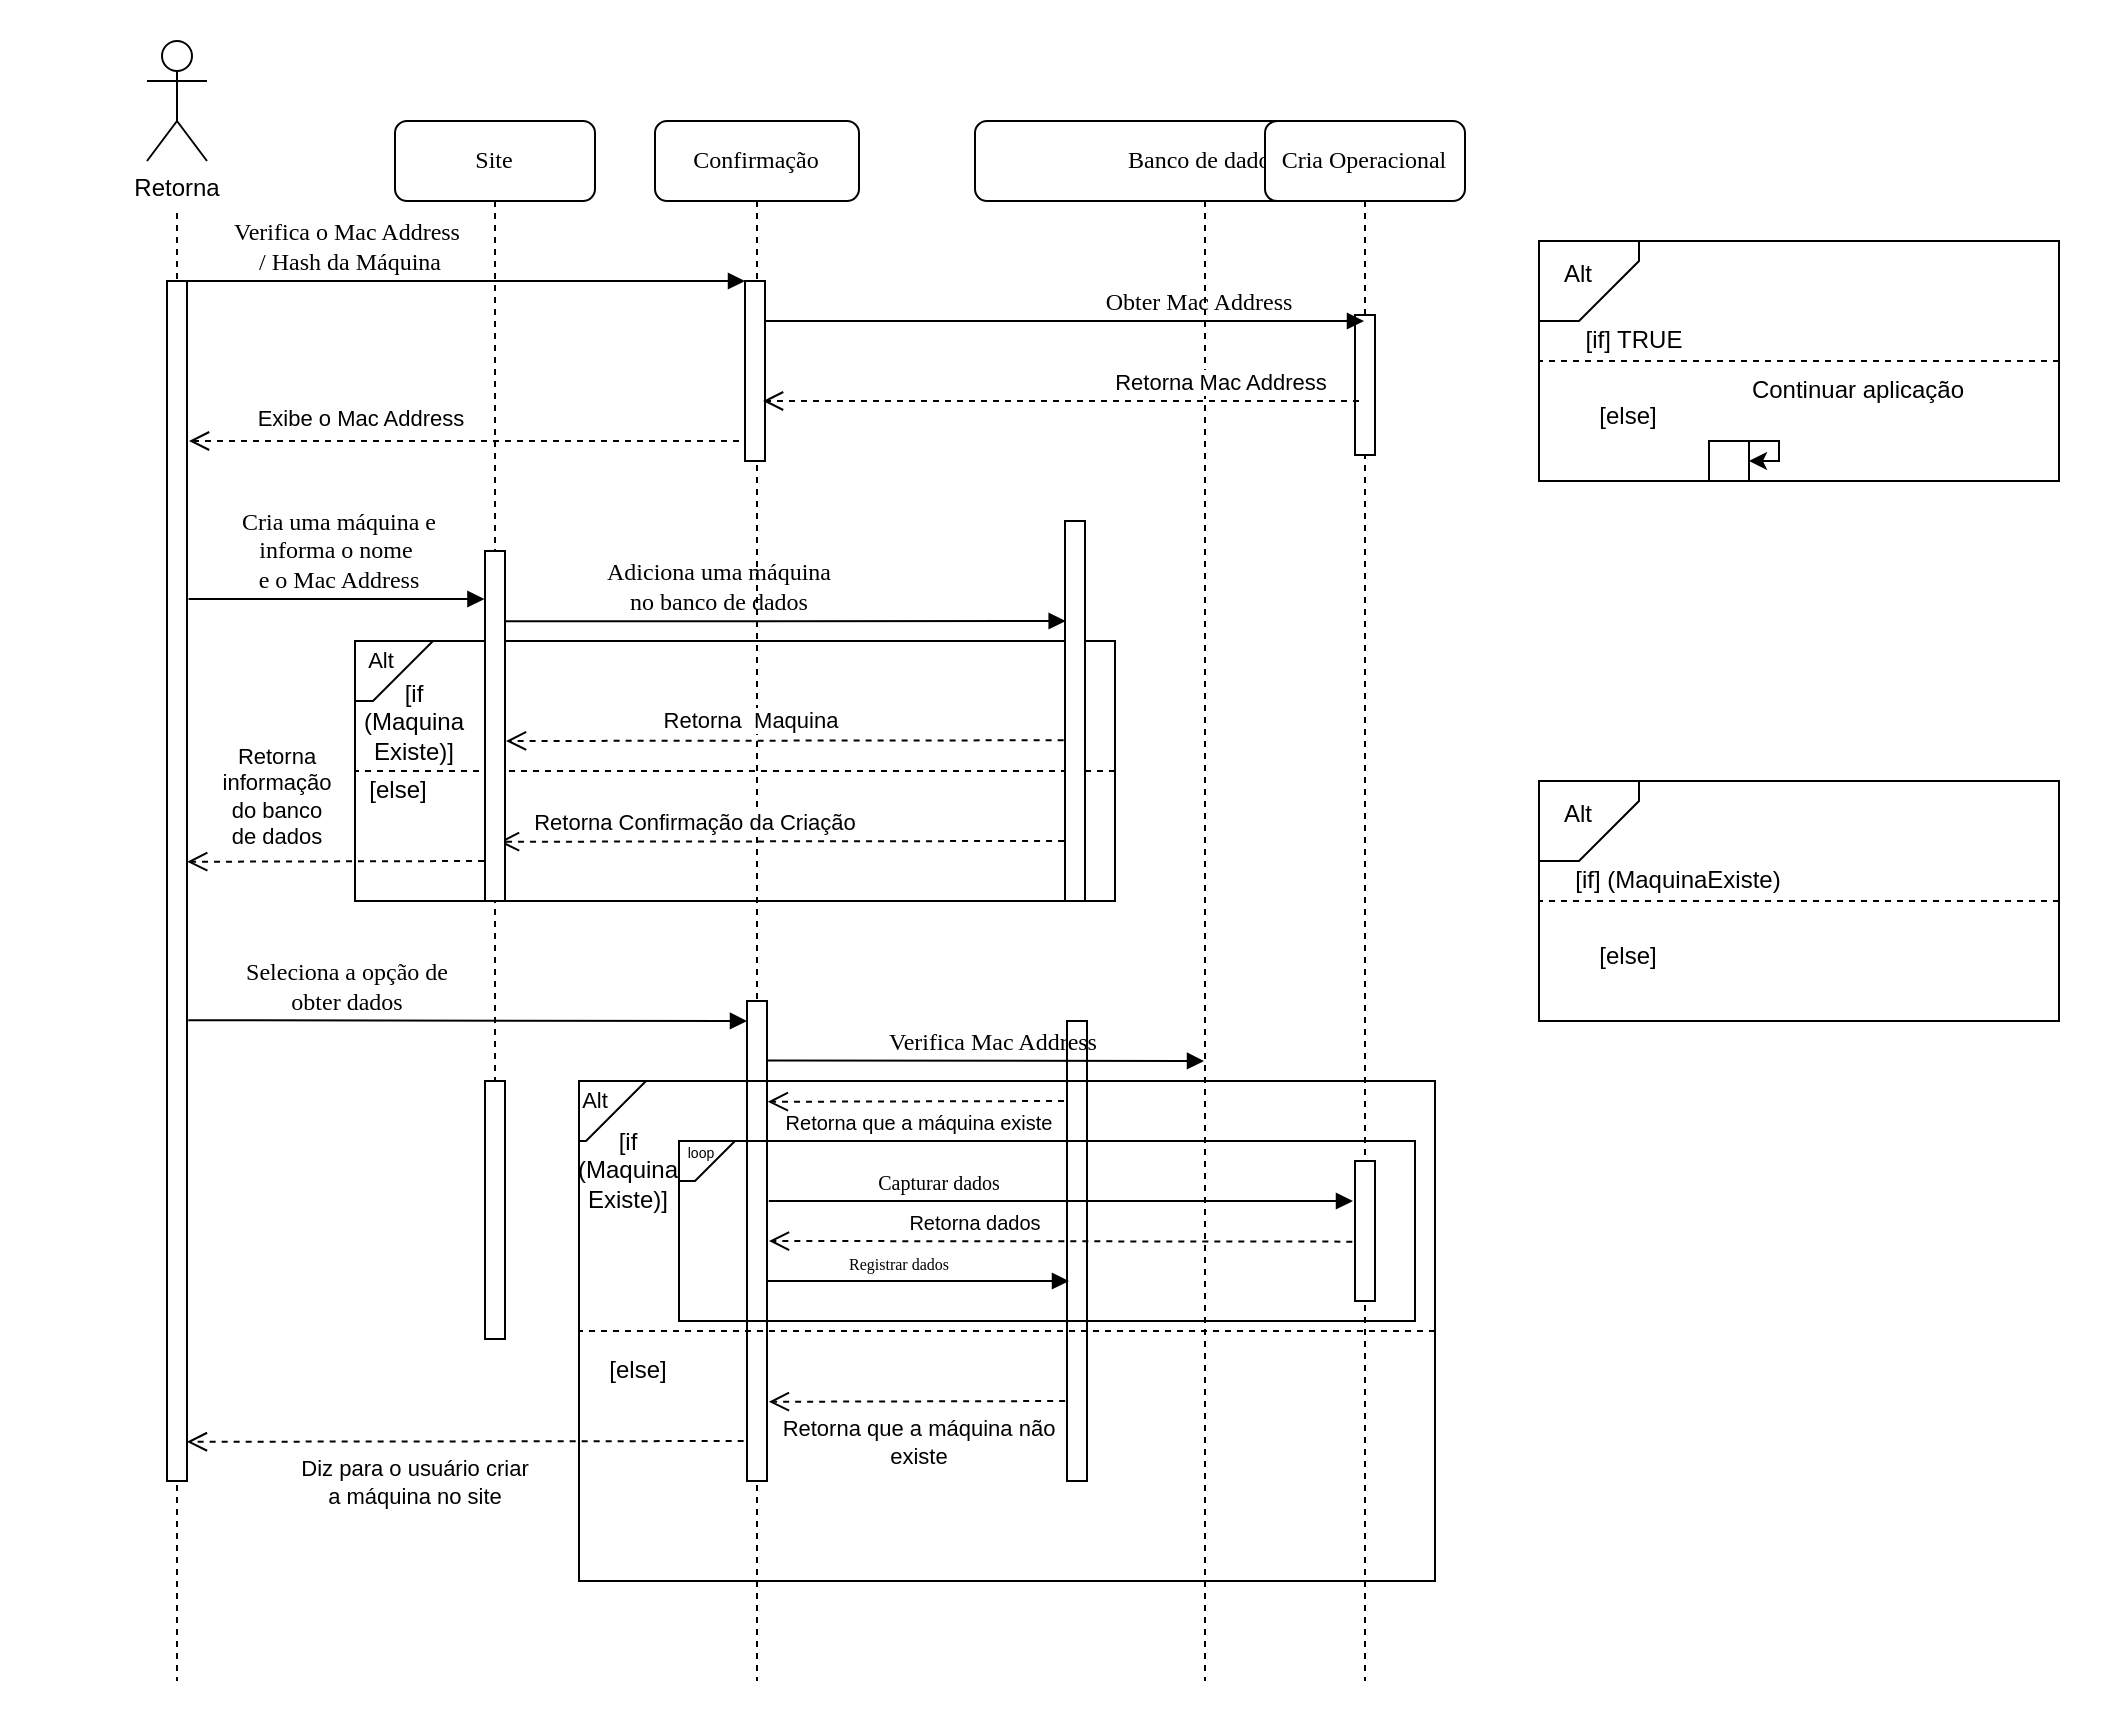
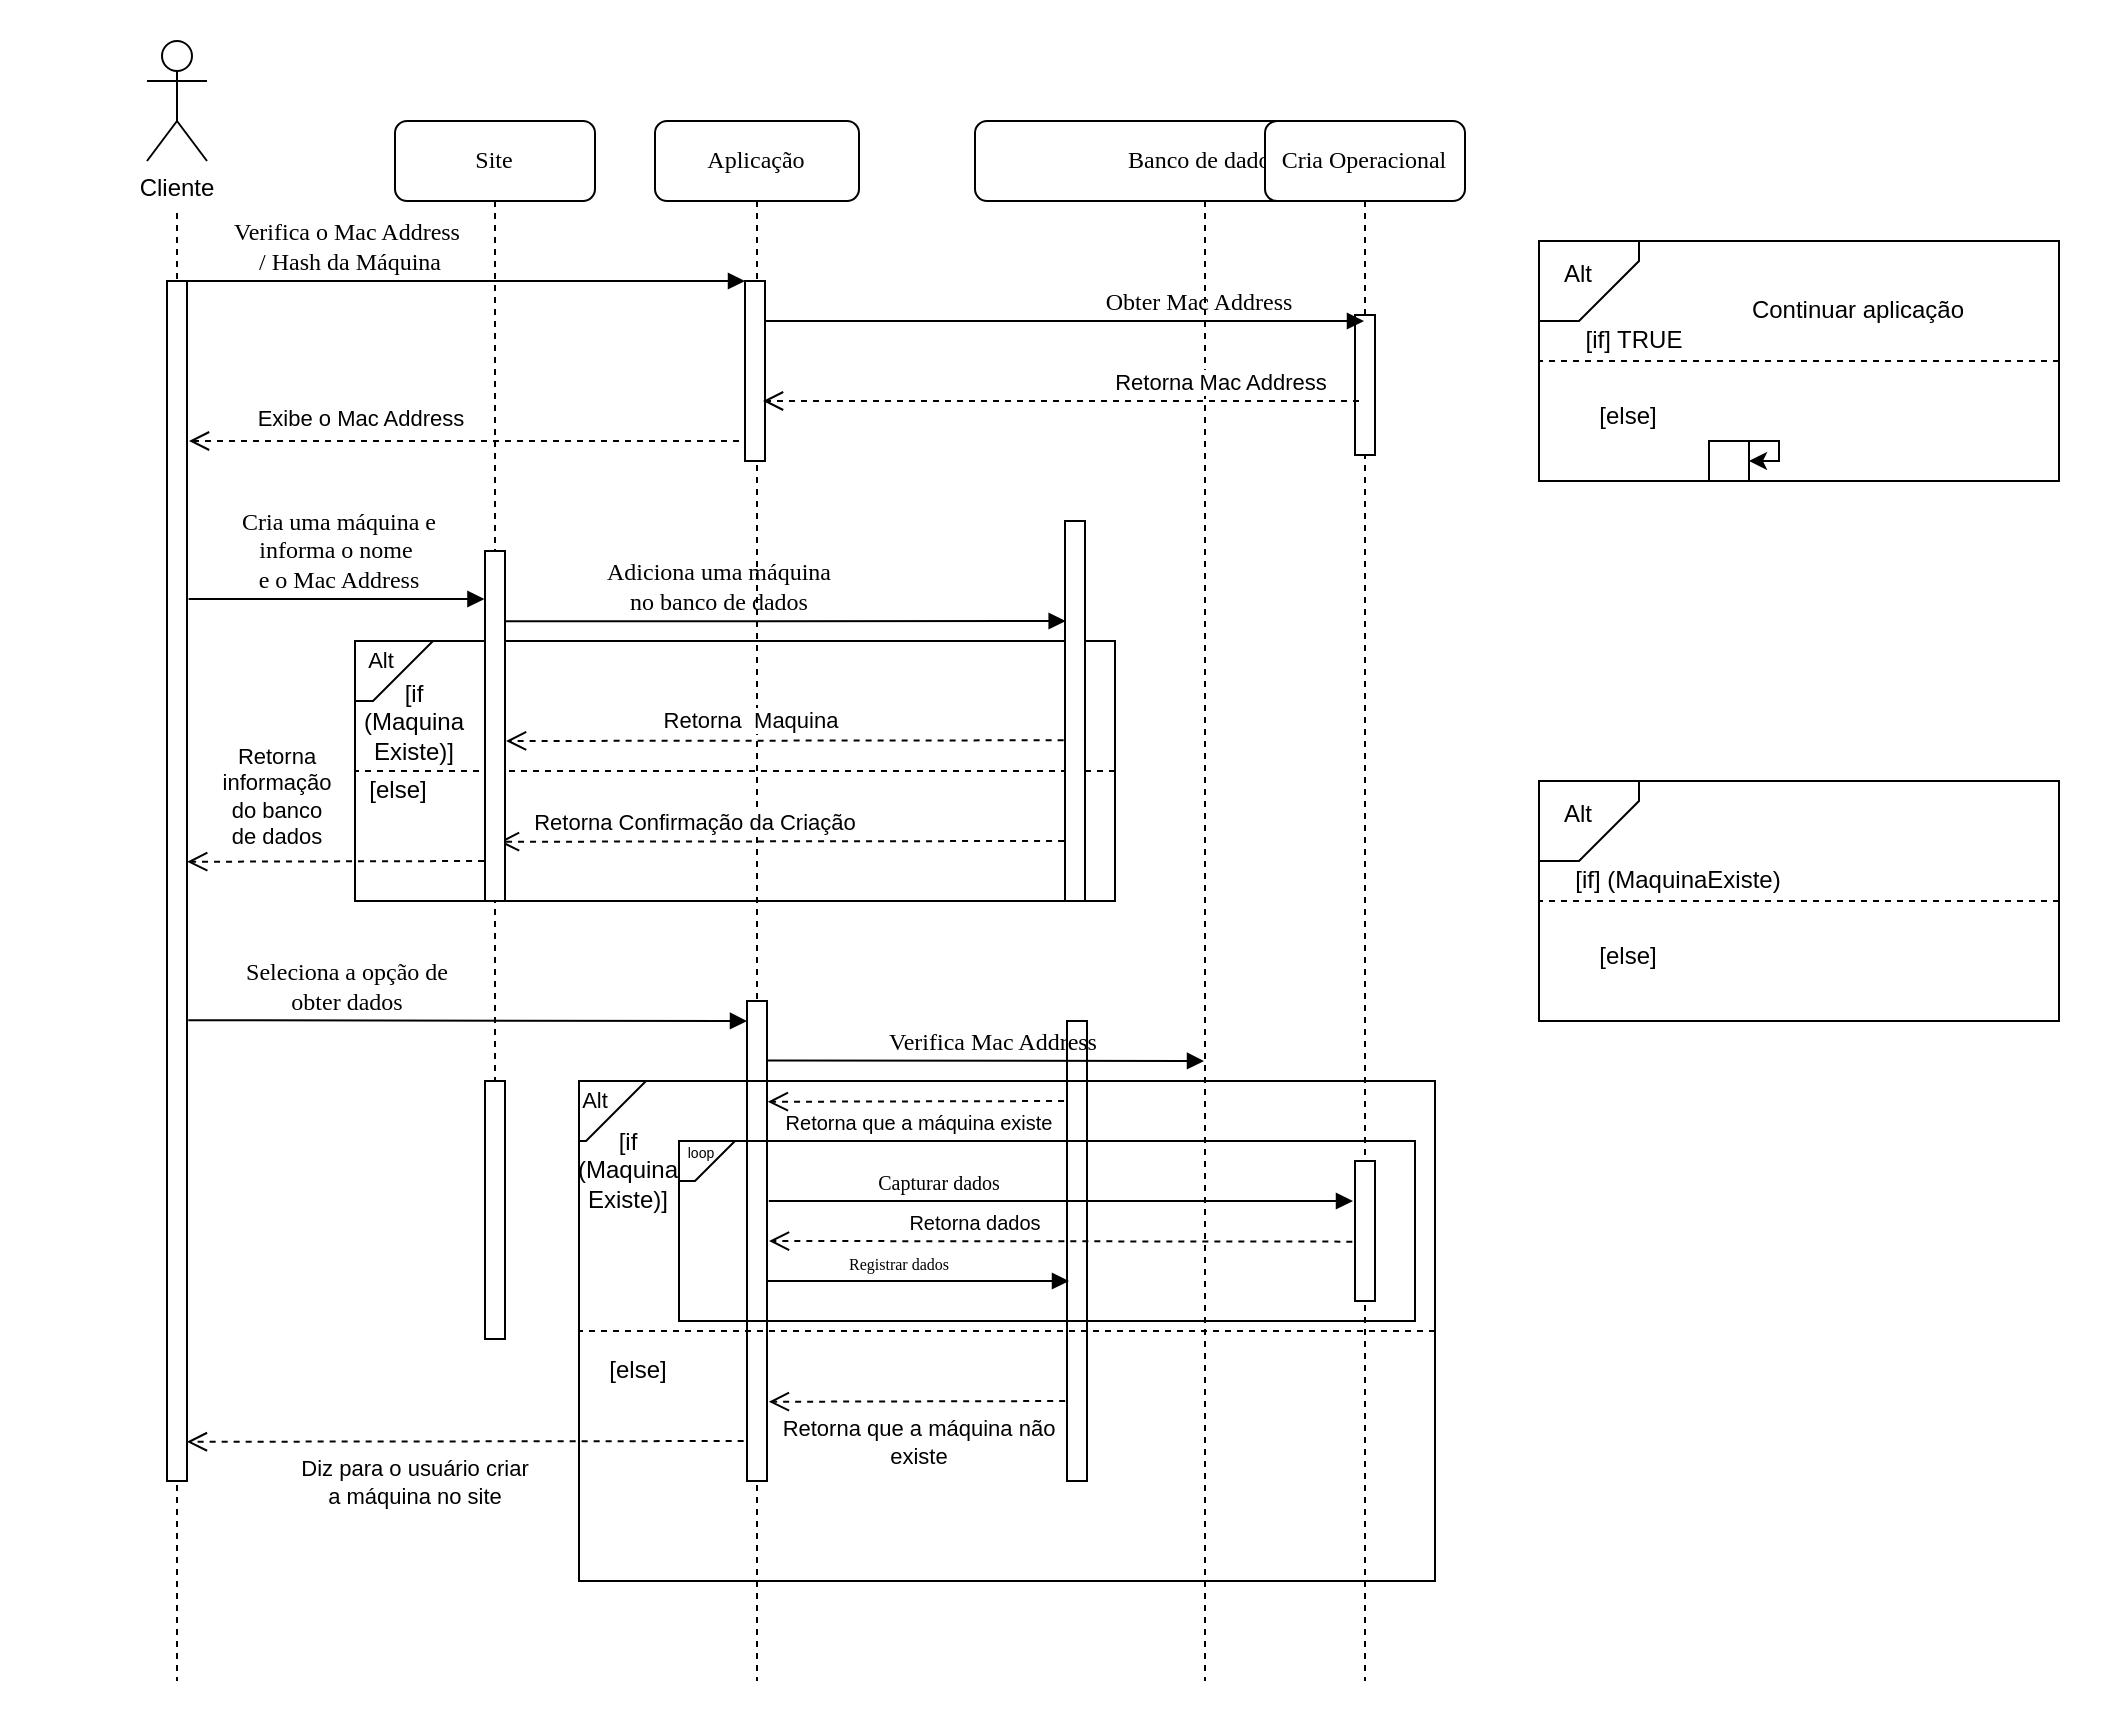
node "Confirmação": label "Confirmação" -> "Aplicação"
node "Retorna": label "Retorna" -> "Cliente"
node "Continuar aplicação": moved (1859, 391) -> (1859, 311)
